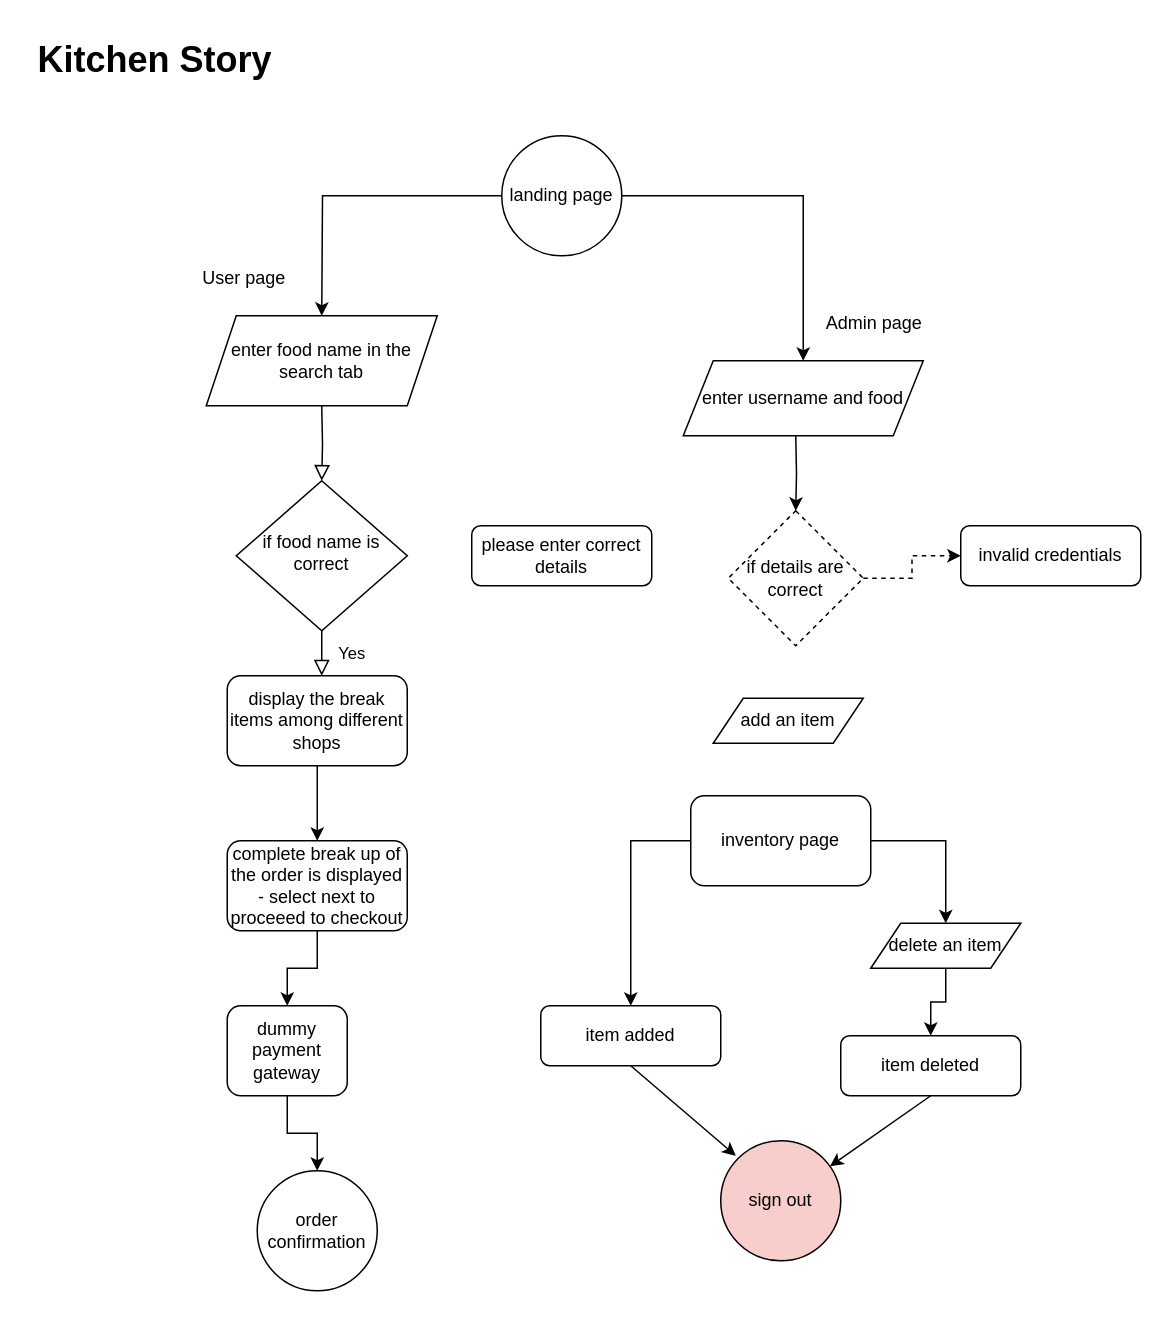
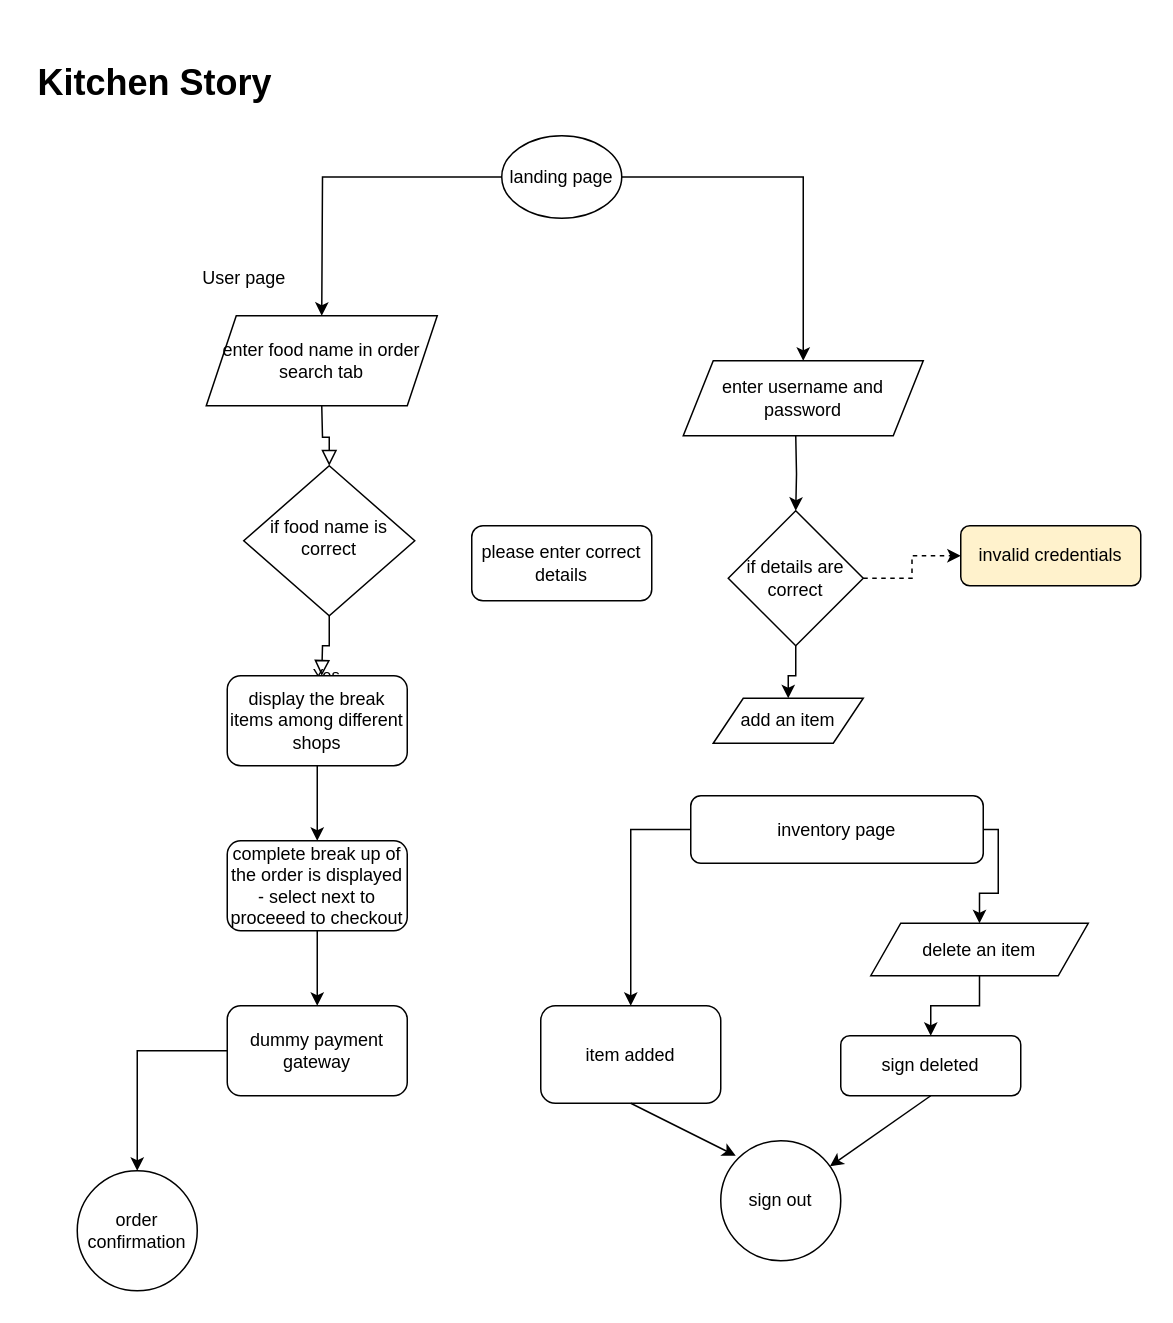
node "Kitchen Story": moved (173, 121) -> (173, 143)
node "landing page": size 120x120 -> 120x83
node "Admin page": removed
node "enter food name in the search tab": label "enter food name in the search tab" -> "enter food name in order search tab"
node "enter username and food": label "enter username and food" -> "enter username and password"
node "if food name is correct": moved (322, 556) -> (329, 541)
node "please enter correct details": size 180x60 -> 180x75
node "invalid credentials": fillcolor #ffffff -> #fff2cc
node "if details are correct": style dashed -> solid
edge "if details are correct" -> "add an item": added
node "inventory page": size 180x90 -> 293x68
node "delete an item": size 150x45 -> 218x53
node "item added": size 180x60 -> 180x98
node "dummy payment gateway": size 120x90 -> 180x90
node "item deleted": label "item deleted" -> "sign deleted"
node "sign out": fillcolor #f8cecc -> #ffffff
node "order confirmation": moved (317, 1231) -> (137, 1231)
